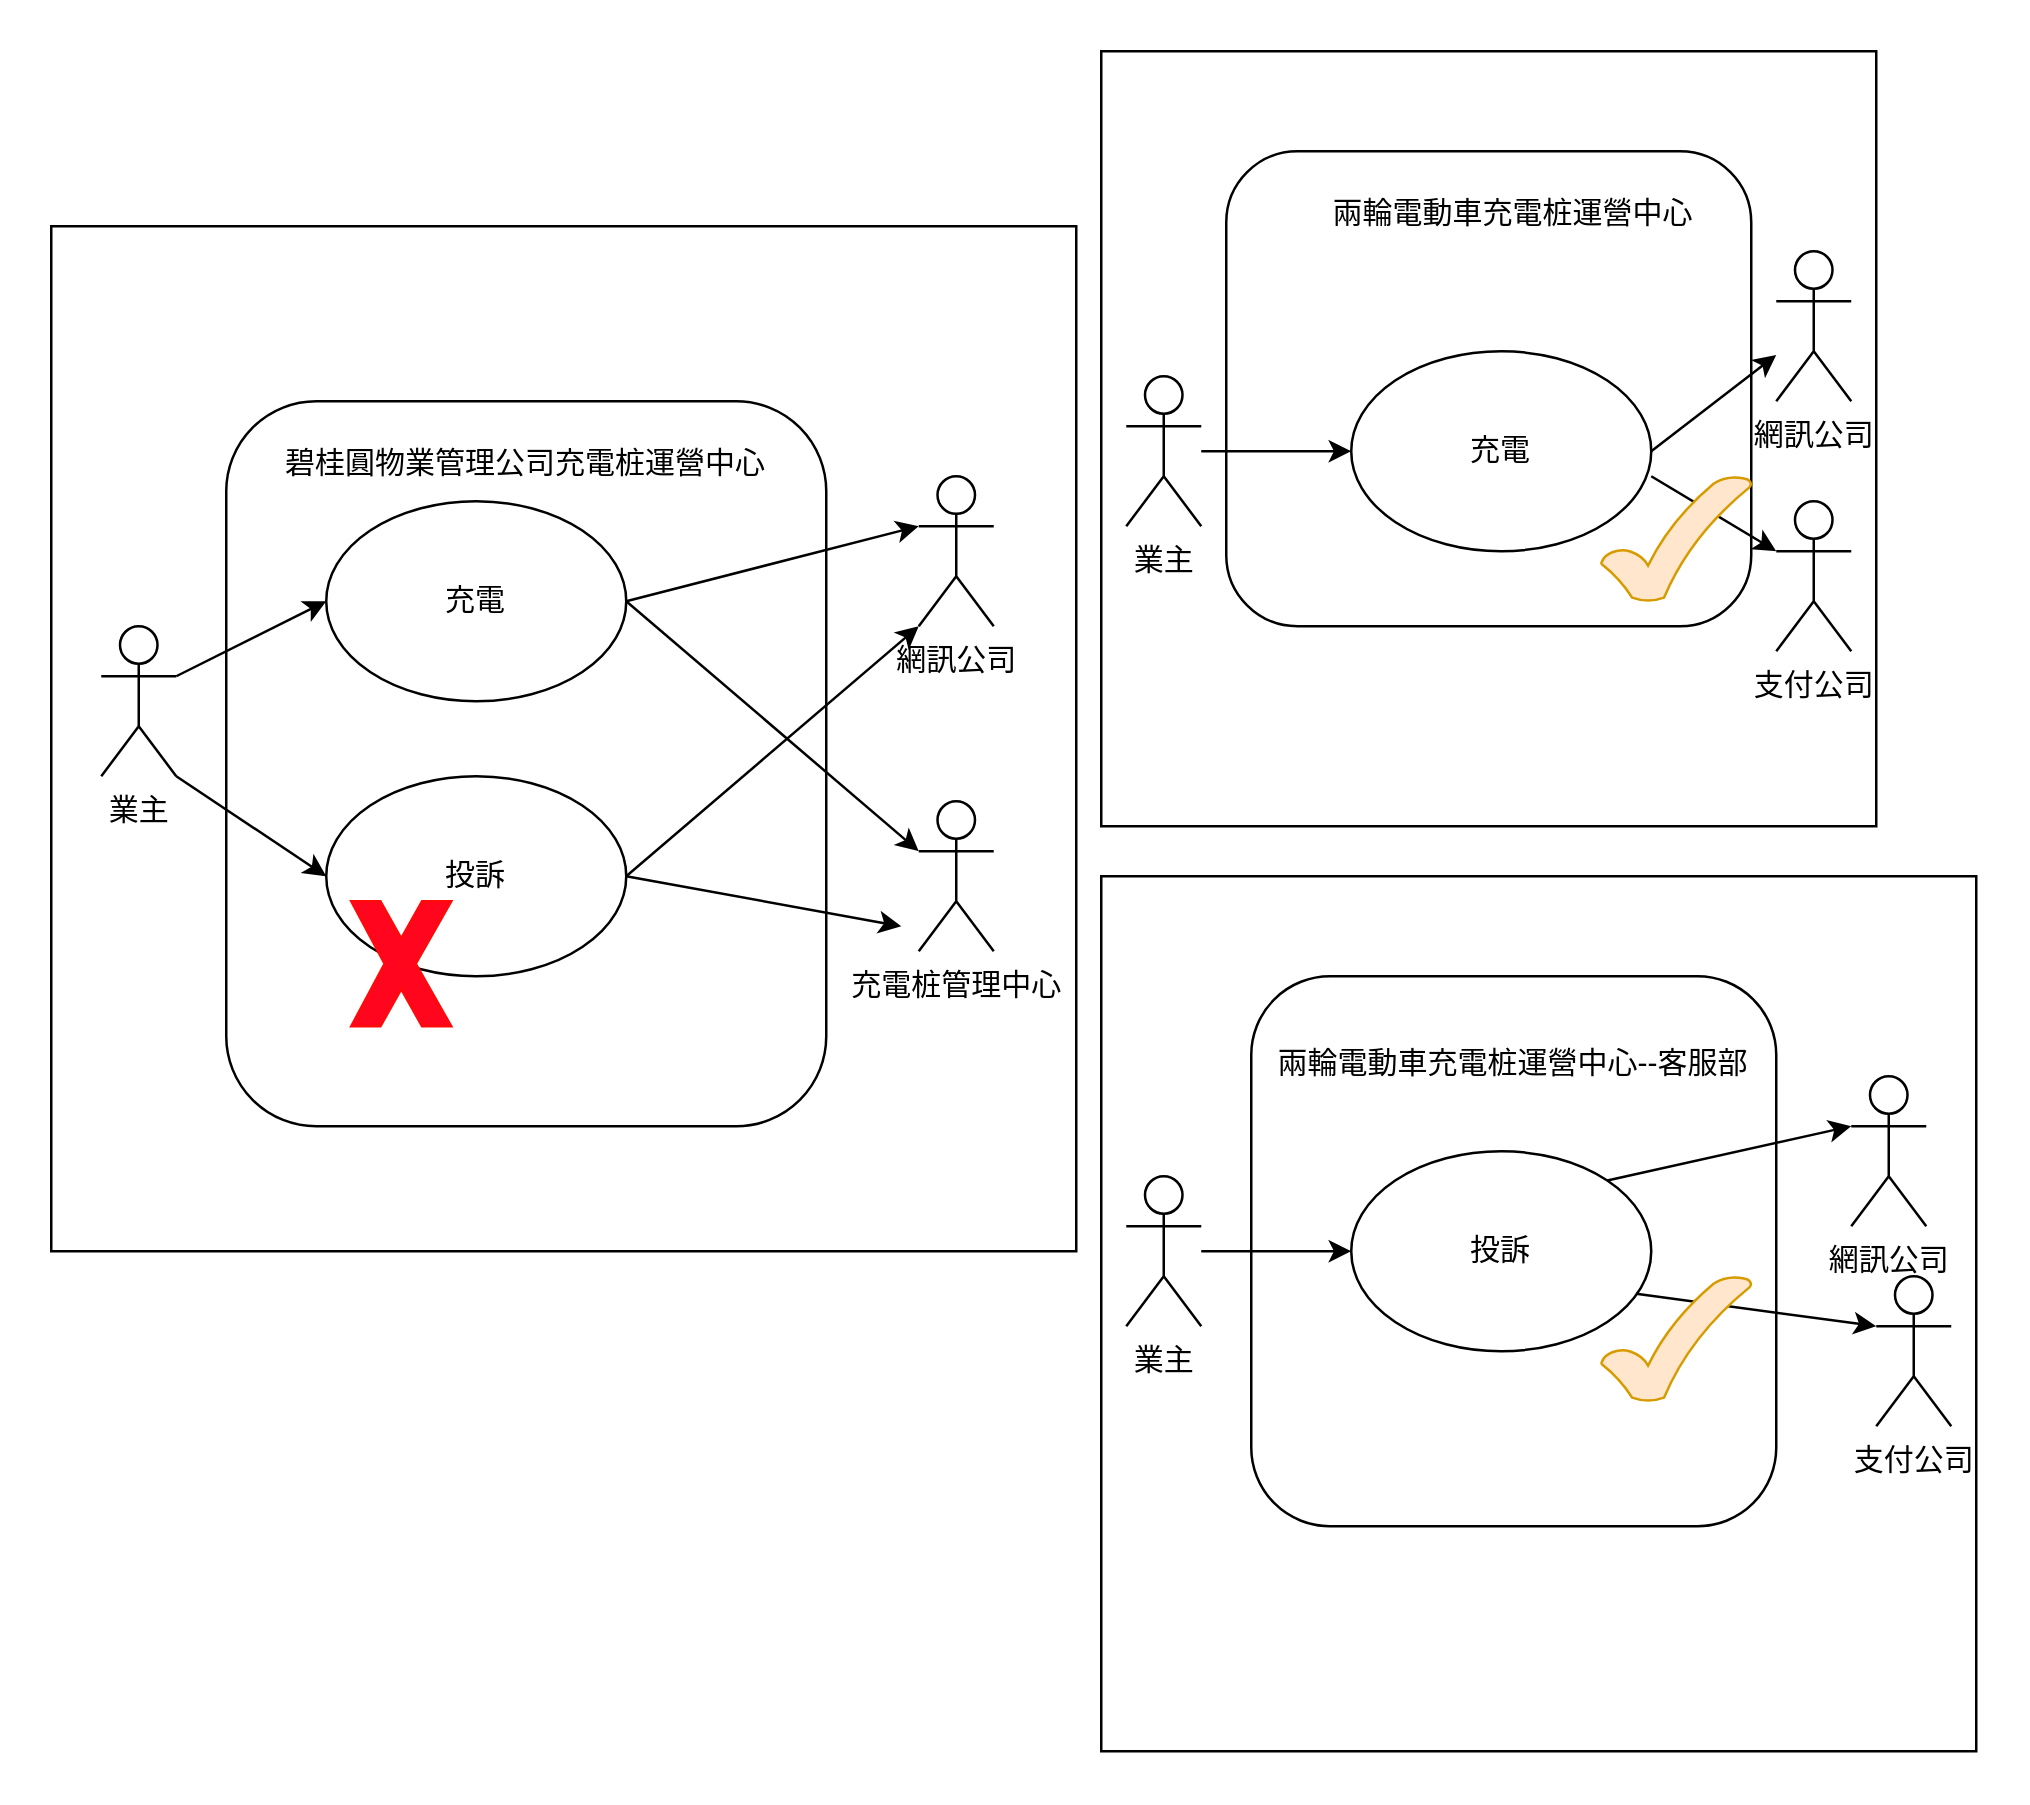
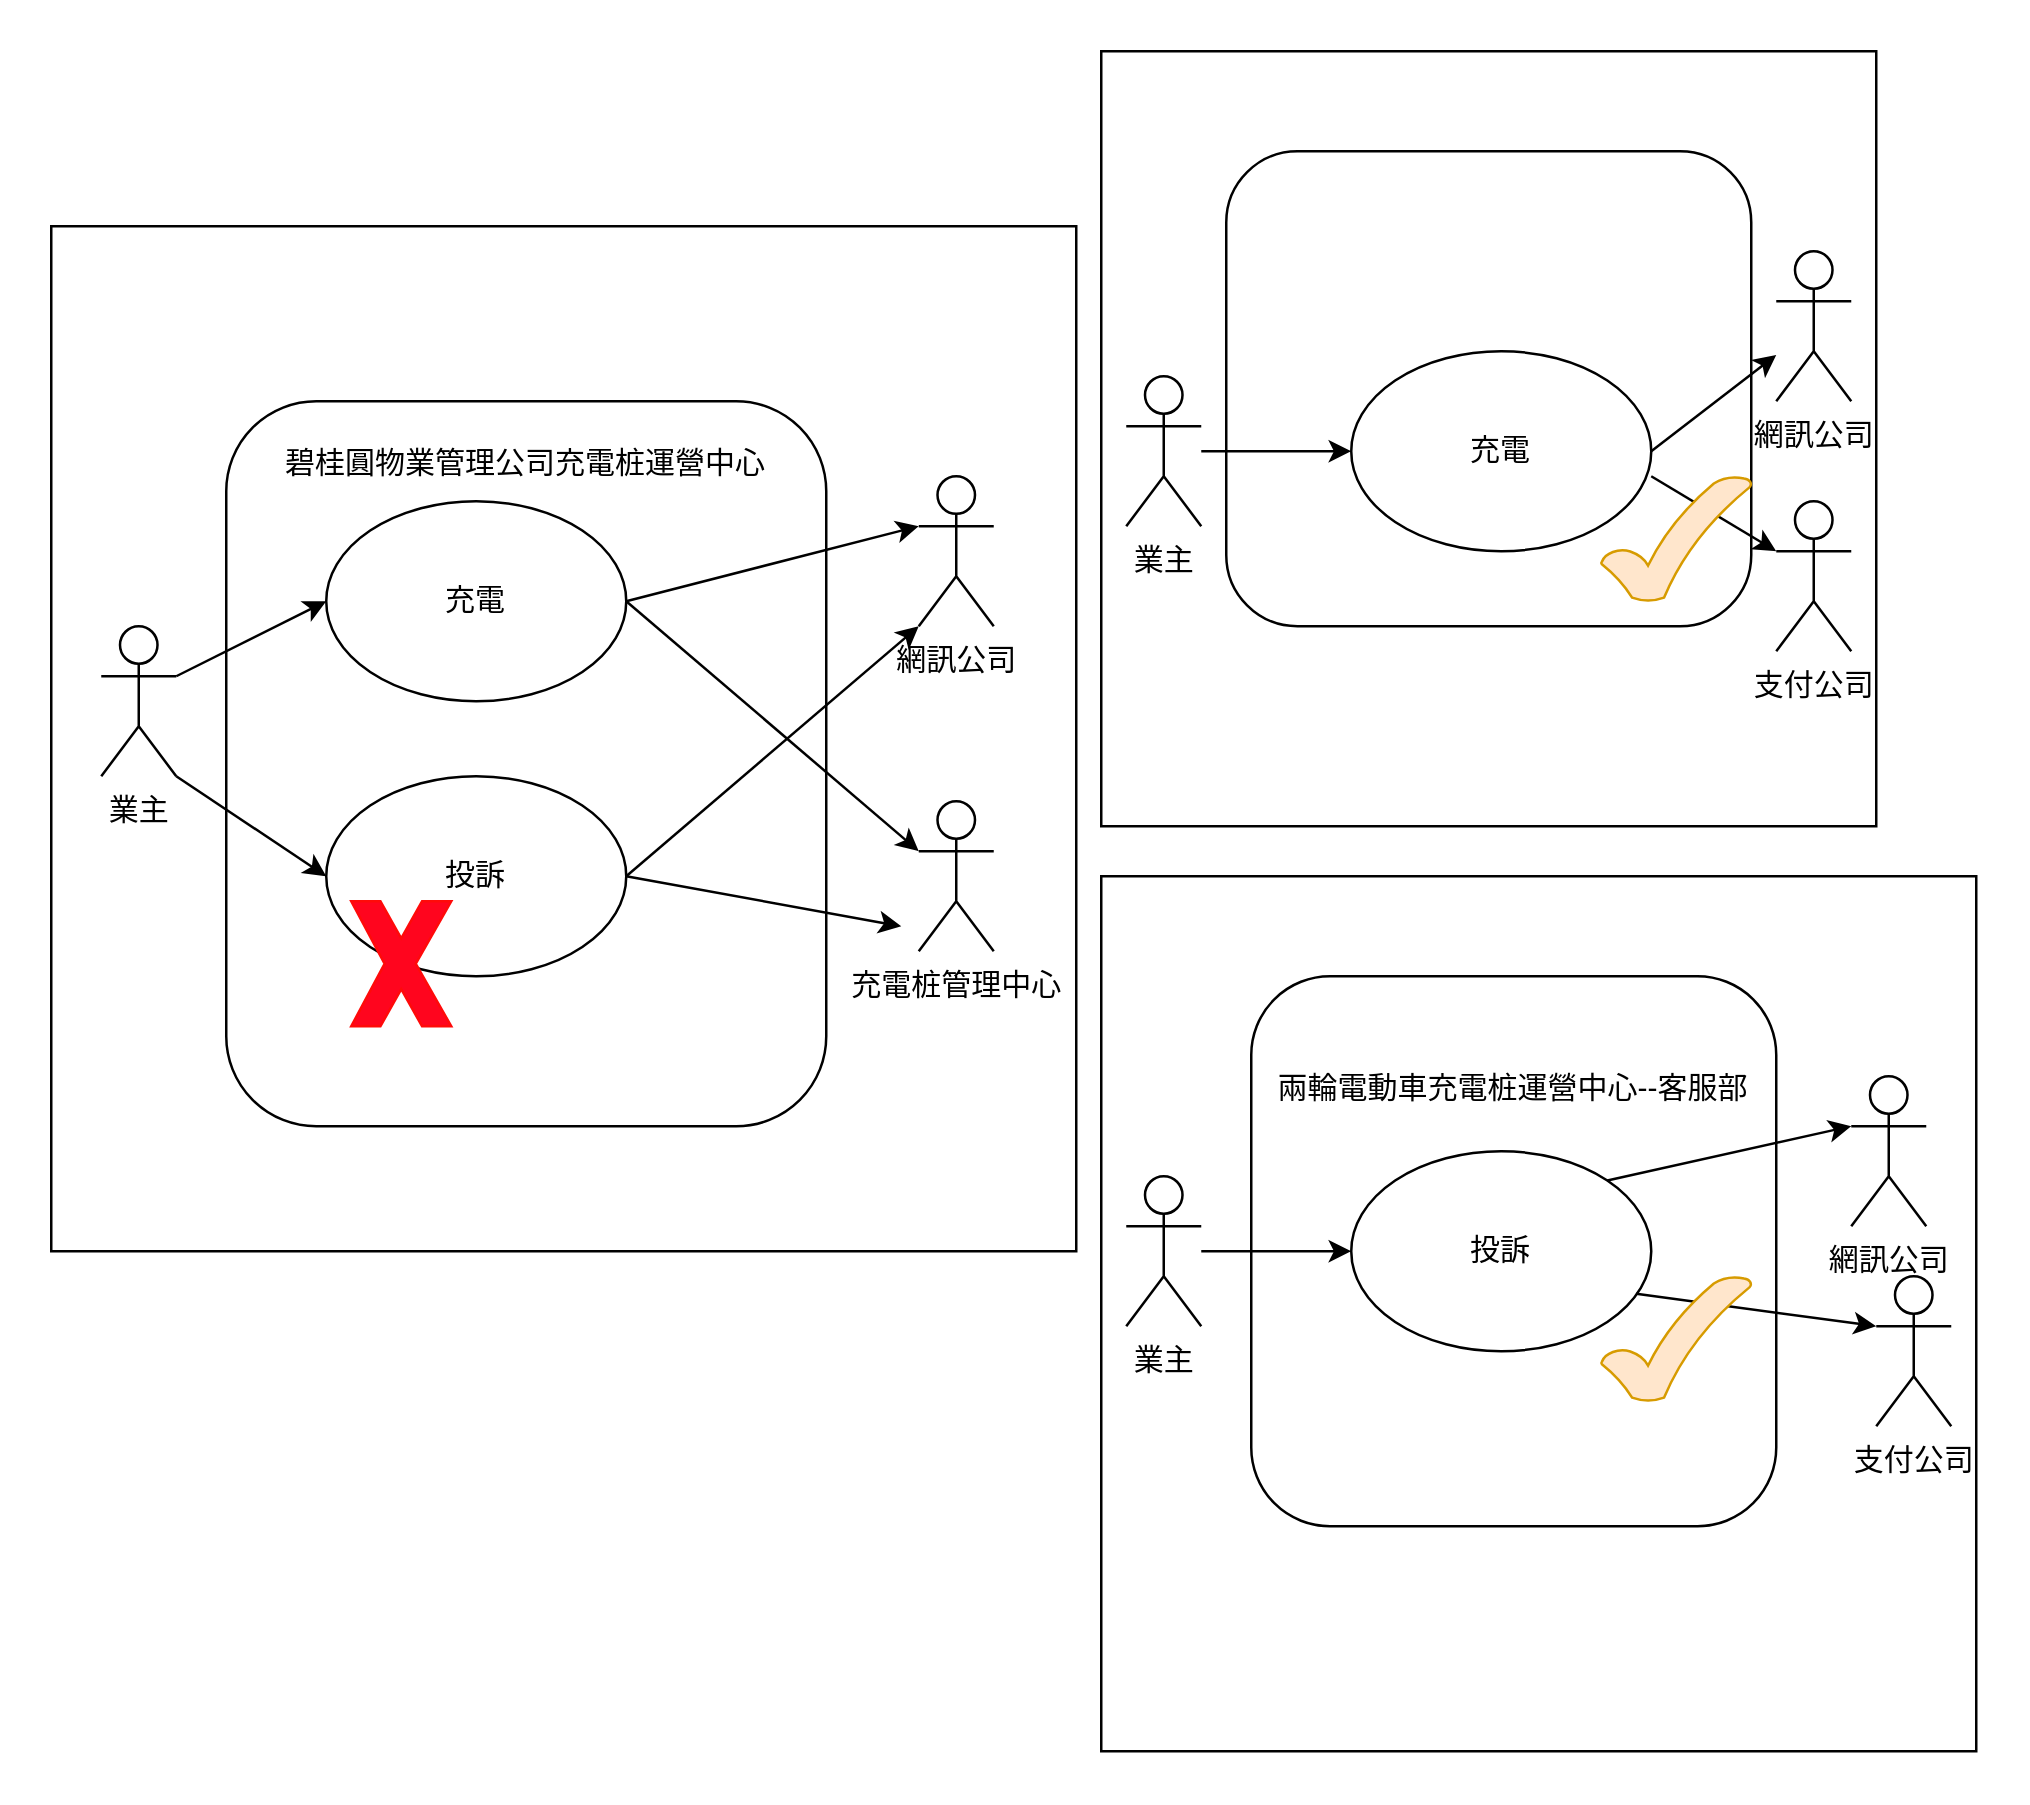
node "兩輪電動車充電桩運營中心": removed
node "兩輪電動車充電桩運營中心--客服部": moved (1514, 1064) -> (1514, 1089)
